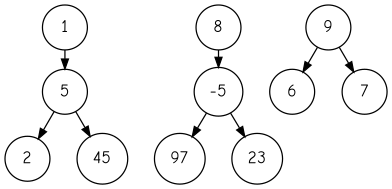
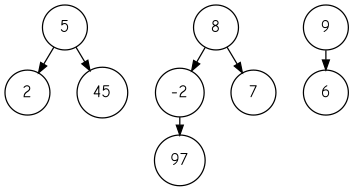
node "1": removed
edge "9" -> "7": now "8" -> "7"
node "-5": label "-5" -> "-2"
node "23": removed
